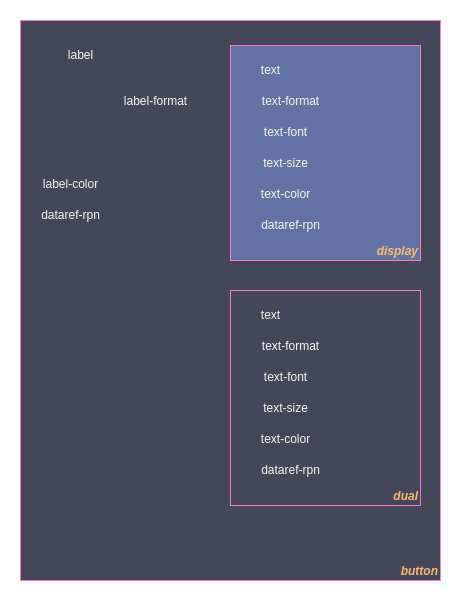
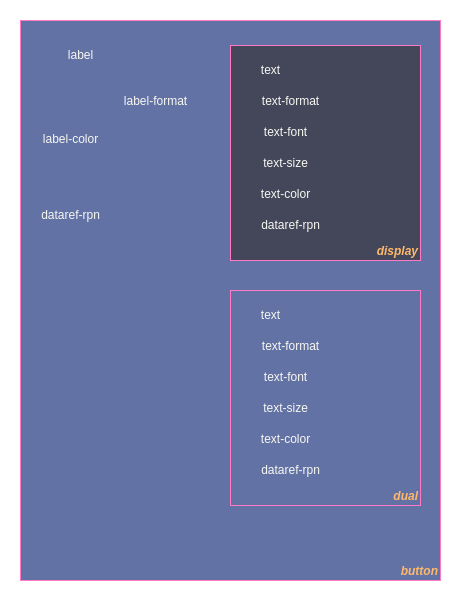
node "display": fillcolor #6272a4 -> #44475a
node "label-color": moved (71, 185) -> (71, 140)
node "dual": fillcolor #44475a -> #6272a4
node "button": fillcolor #44475a -> #6272a4
